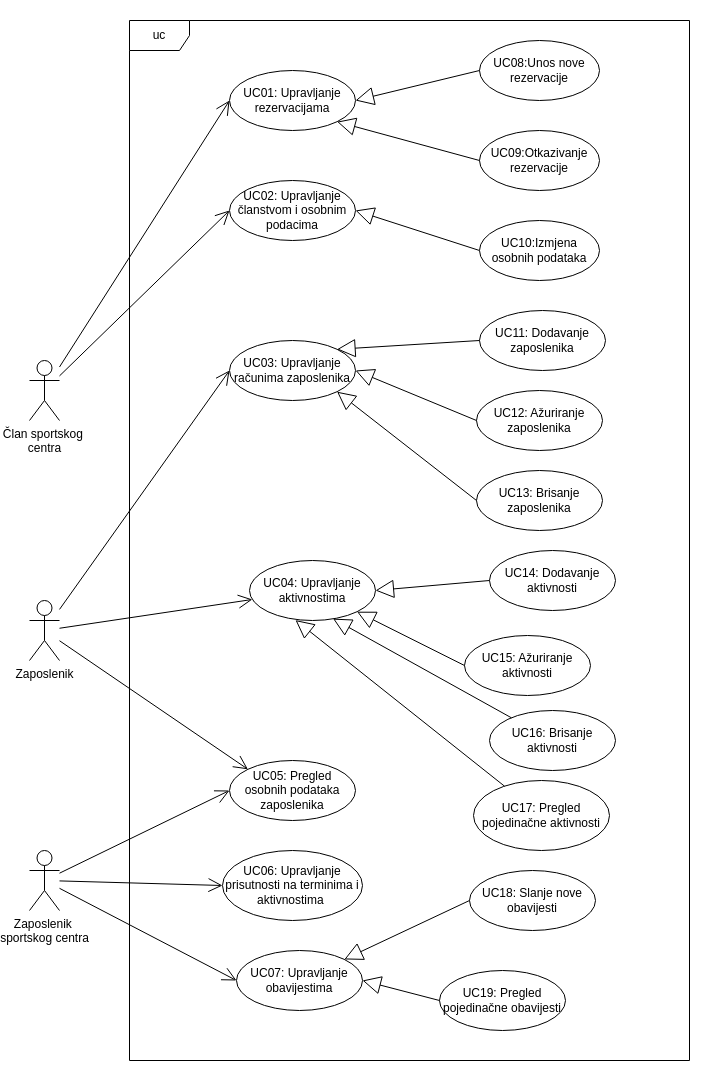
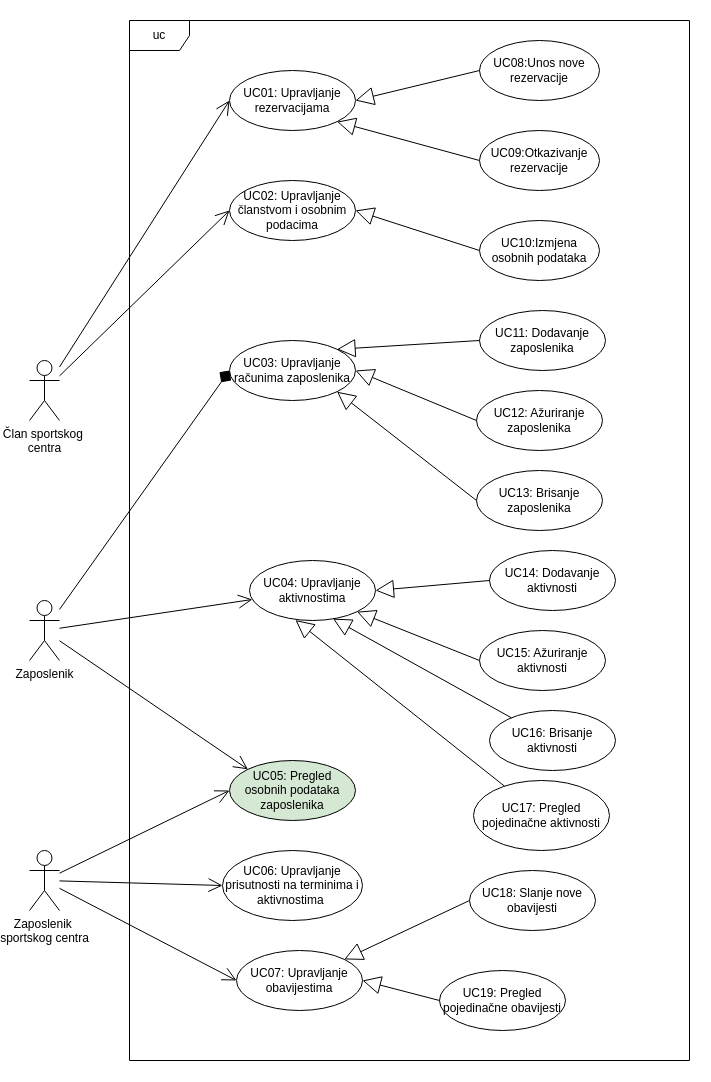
edge "Zaposlenik" -> "UC03: Upravljanje računima zaposlenika": arrowhead open -> diamond
node "UC15: Ažuriranje aktivnosti": moved (528, 666) -> (543, 661)
node "UC05: Pregled osobnih podataka zaposlenika": fillcolor #ffffff -> #d5e8d4
